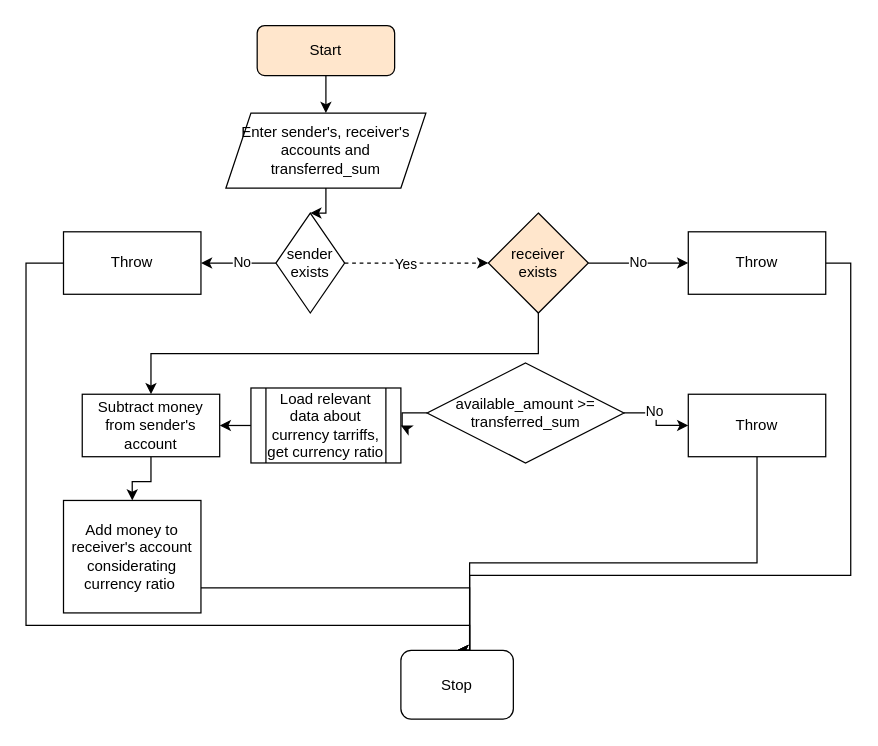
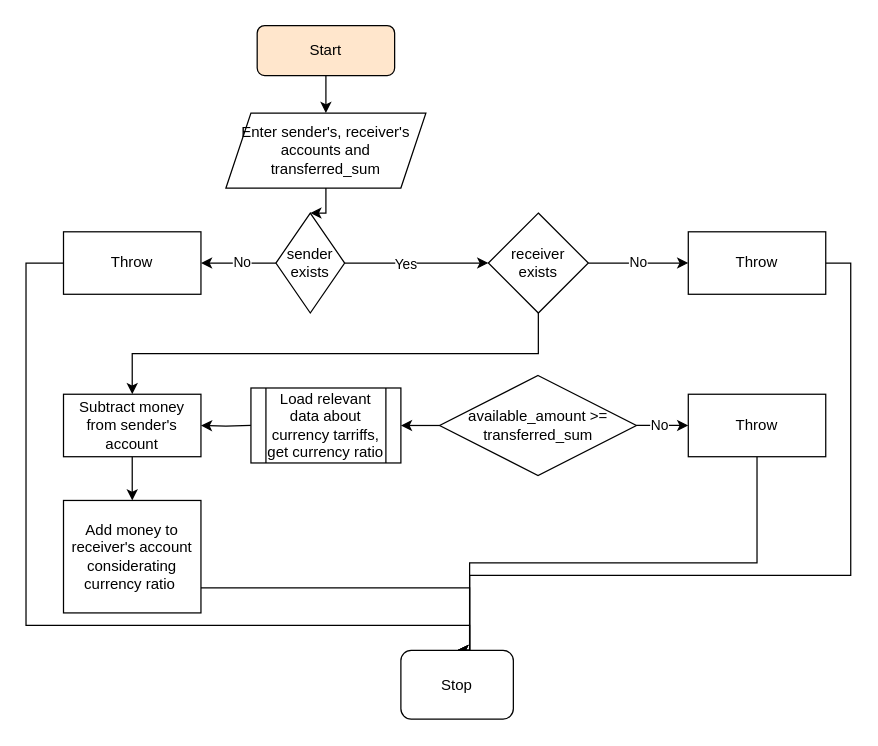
edge "sender exists" -> "receiver exists": style dashed -> solid
node "receiver exists": fillcolor #ffe6cc -> #ffffff
node "available_amount >= transferred_sum": moved (525, 413) -> (538, 426)
node "Subtract money from sender's account": moved (151, 426) -> (132, 426)
